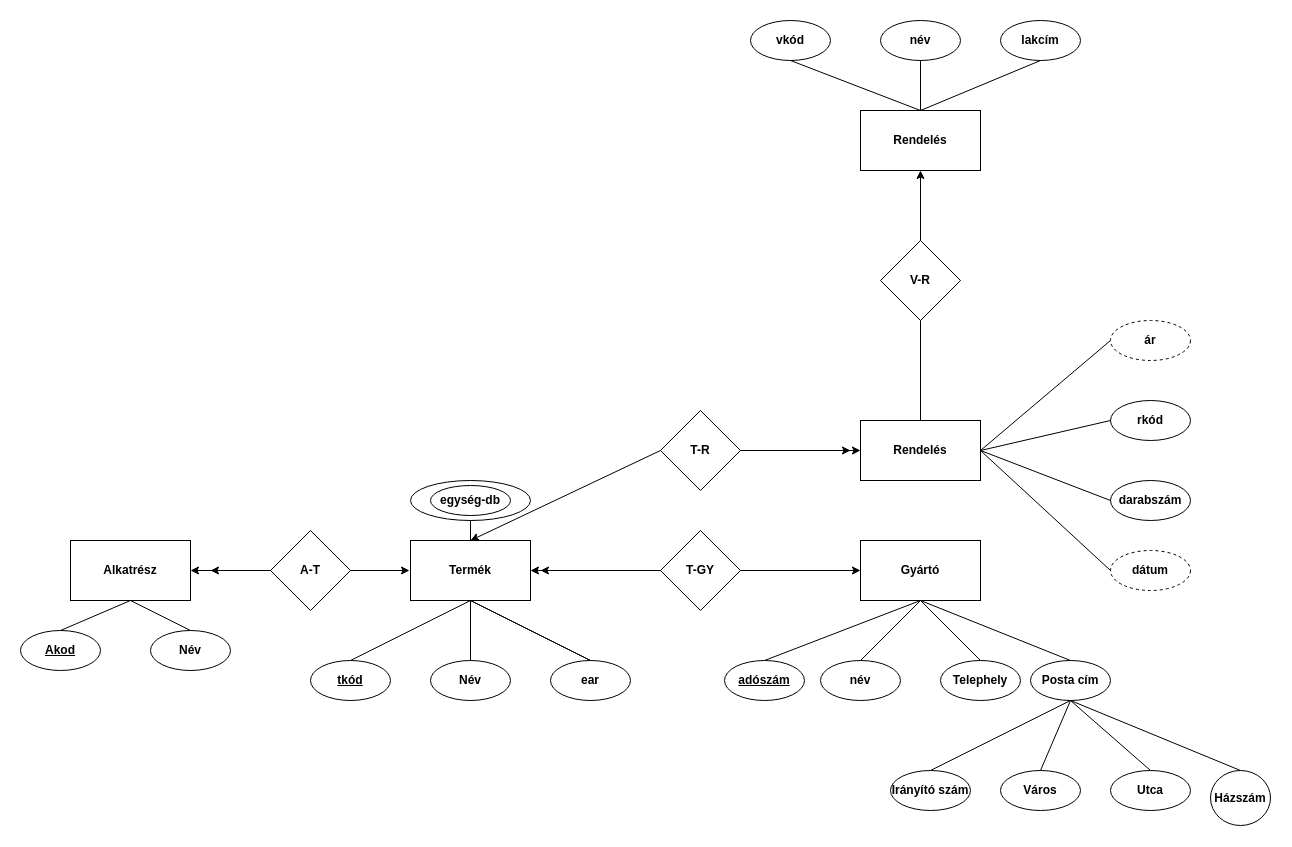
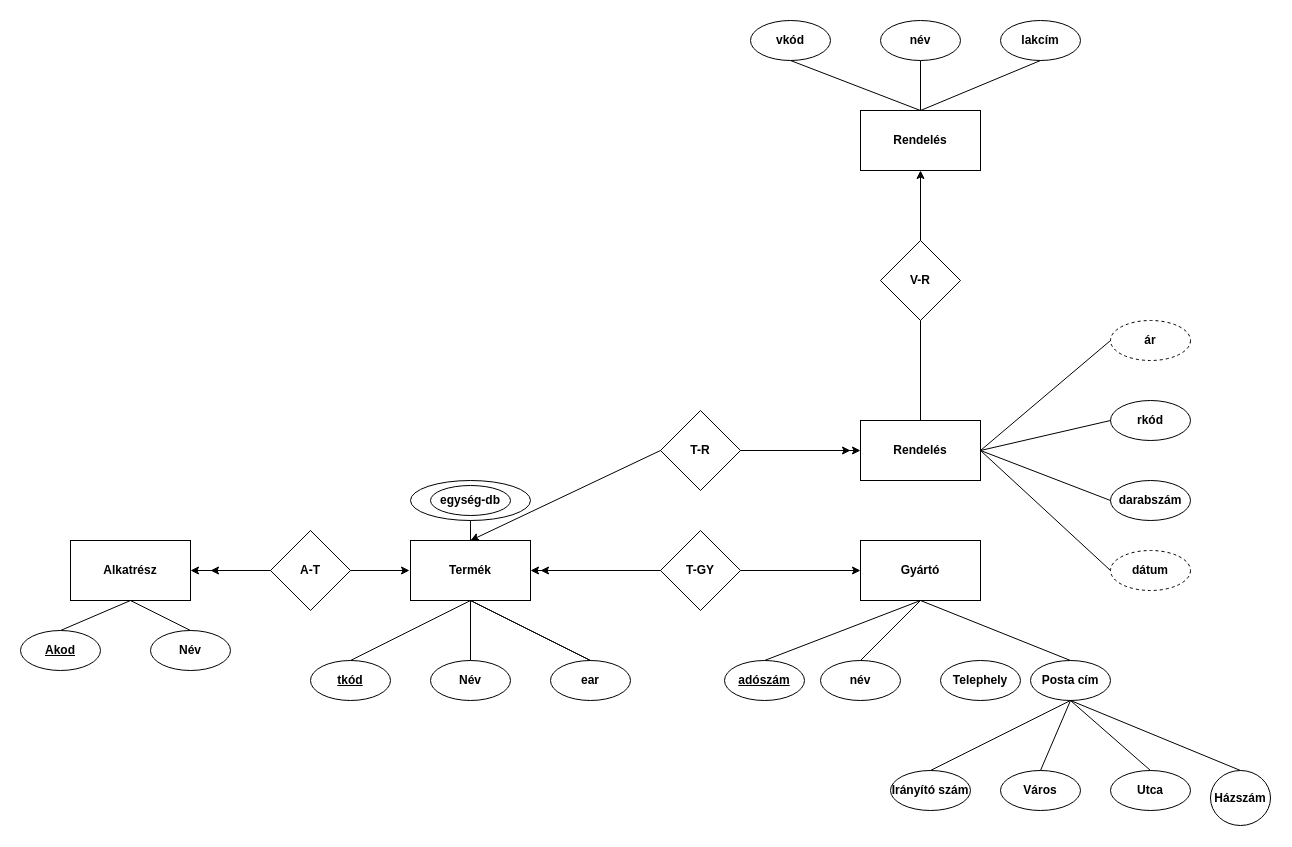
edge "Gyártó" -- "Telephely": removed
